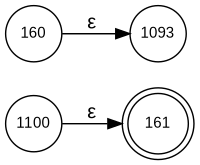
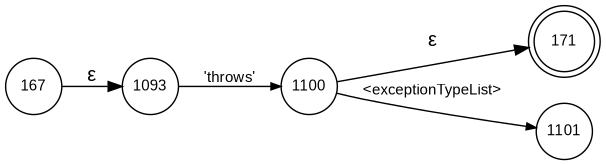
node "160": label "160" -> "167"
edge "1093" -> "1100": added, label "'throws'"
node "161": label "161" -> "171"
node "1101": added
